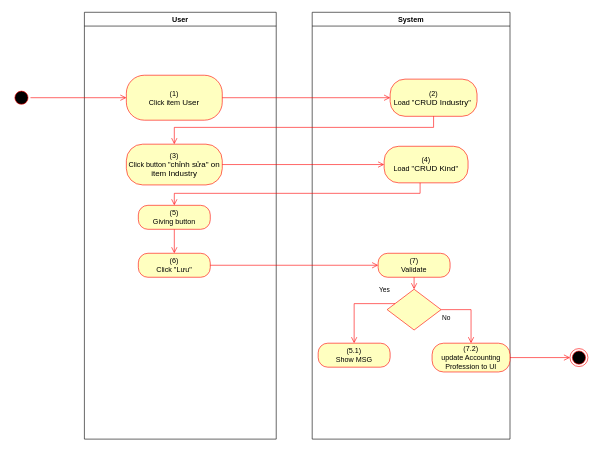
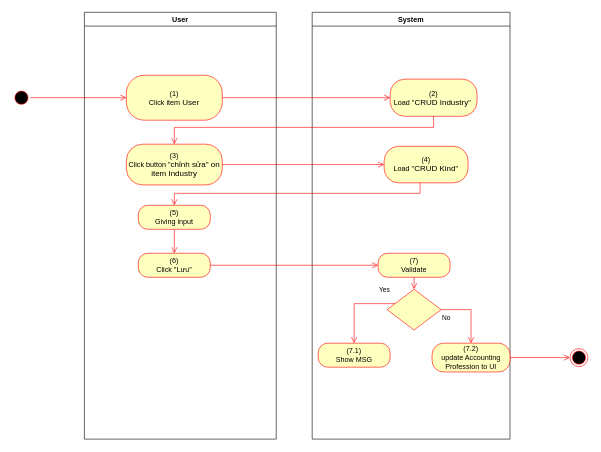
node "(5) Giving button": label "(5) Giving button" -> "(5) Giving input"
node "(5.1) Show MSG": label "(5.1) Show MSG" -> "(7.1) Show MSG"
